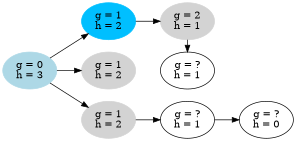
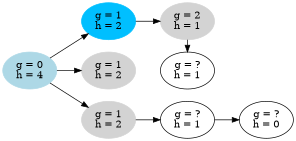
node "g = 0 h = 3": label "g = 0 h = 3" -> "g = 0 h = 4"
